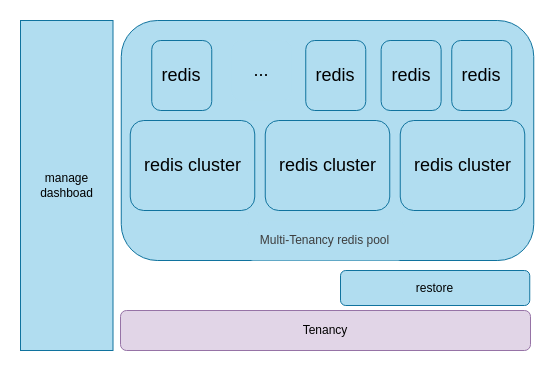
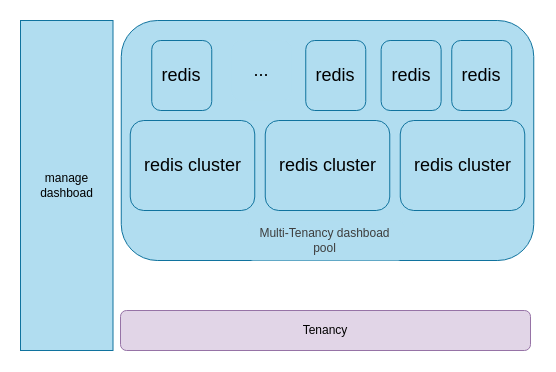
node "Multi-Tenancy redis pool": label "Multi-Tenancy redis pool" -> "Multi-Tenancy dashboad pool"
node "restore": removed
